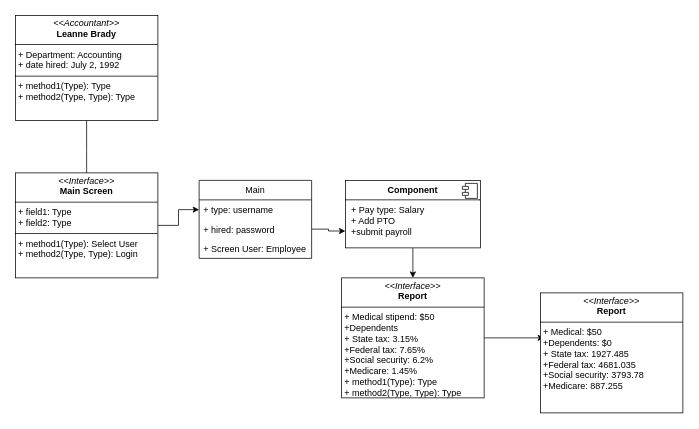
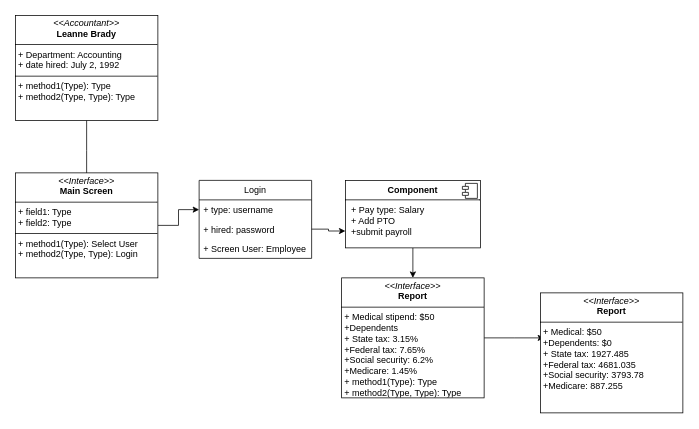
node "Main": label "Main" -> "Login"
